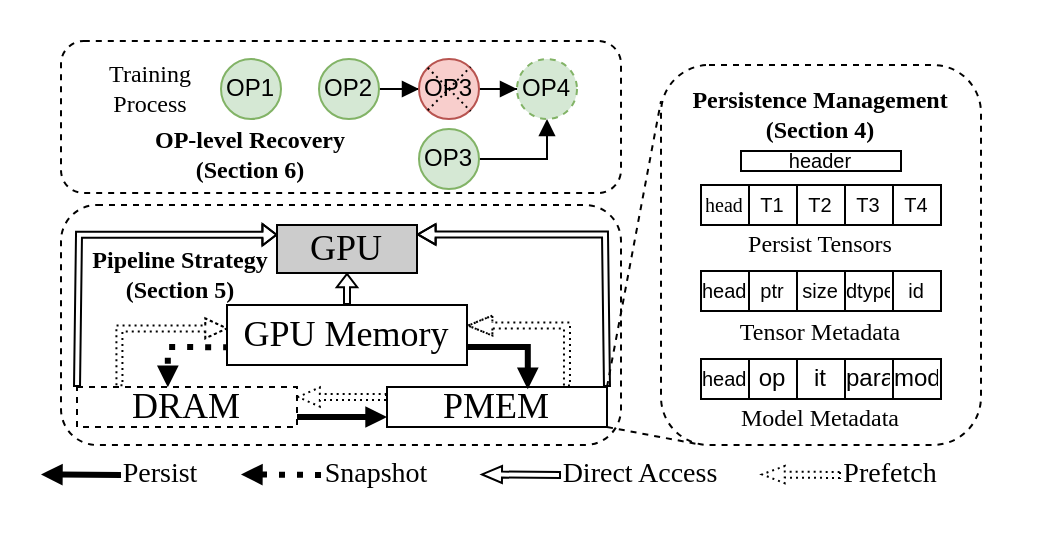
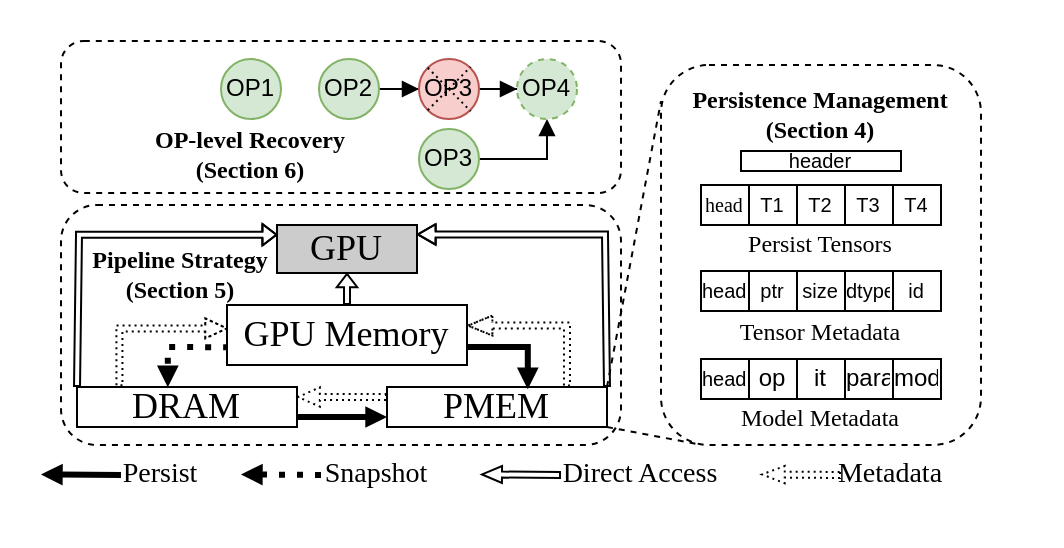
node "Training Process": removed
node "DRAM": style dashed -> solid
node "Prefetch": label "Prefetch" -> "Metadata"
